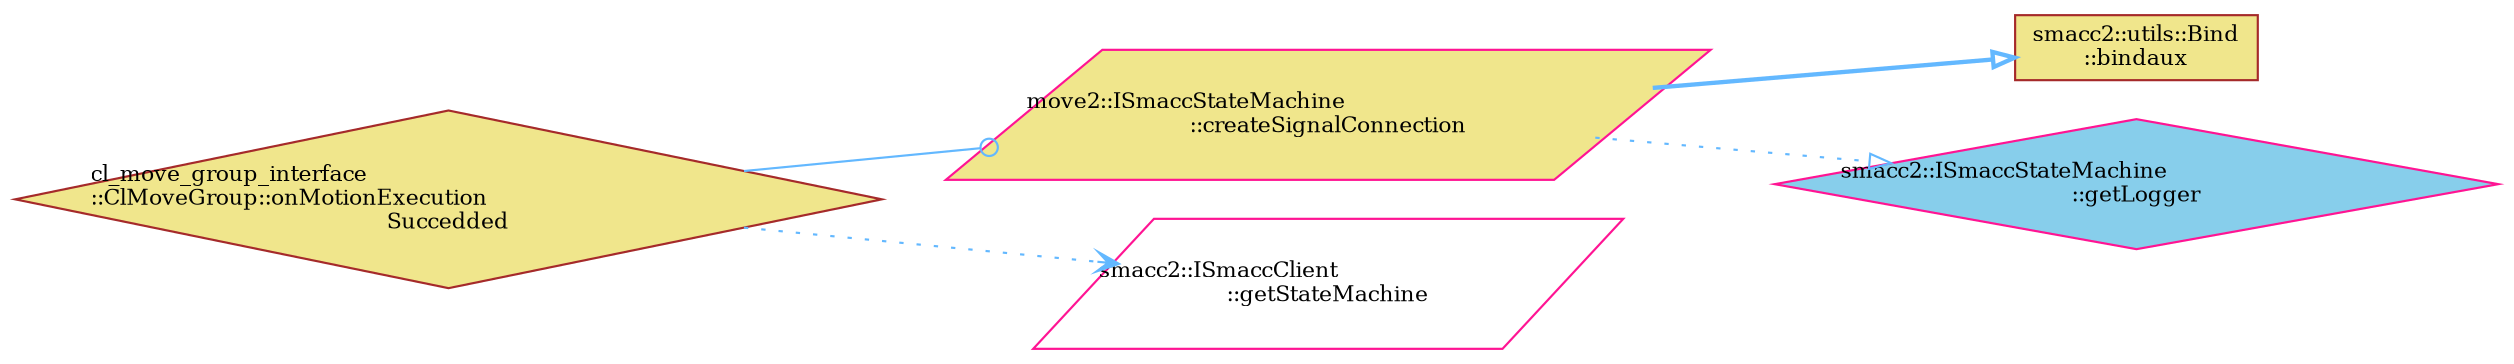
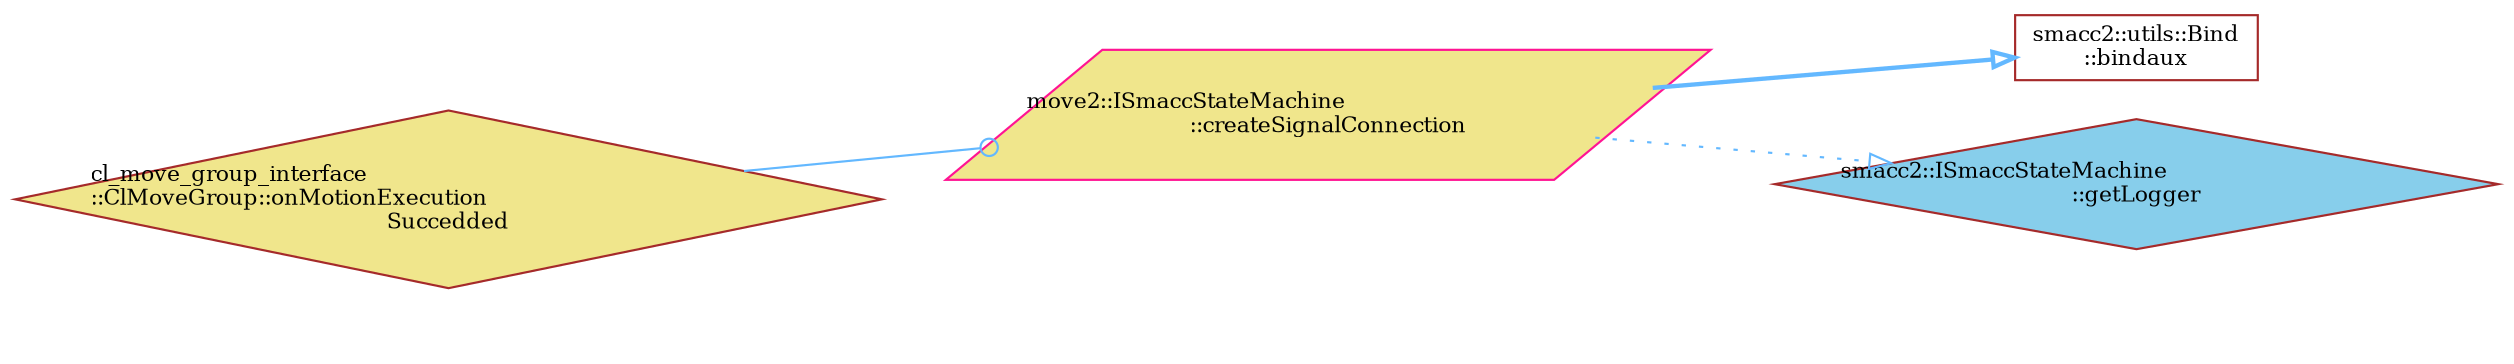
node "smacc2::utils::Bind ::bindaux": fillcolor khaki -> white
node "smacc2::ISmaccStateMachine ::getLogger": color deeppink -> brown
node "smacc2::ISmaccClient ::getStateMachine": removed
